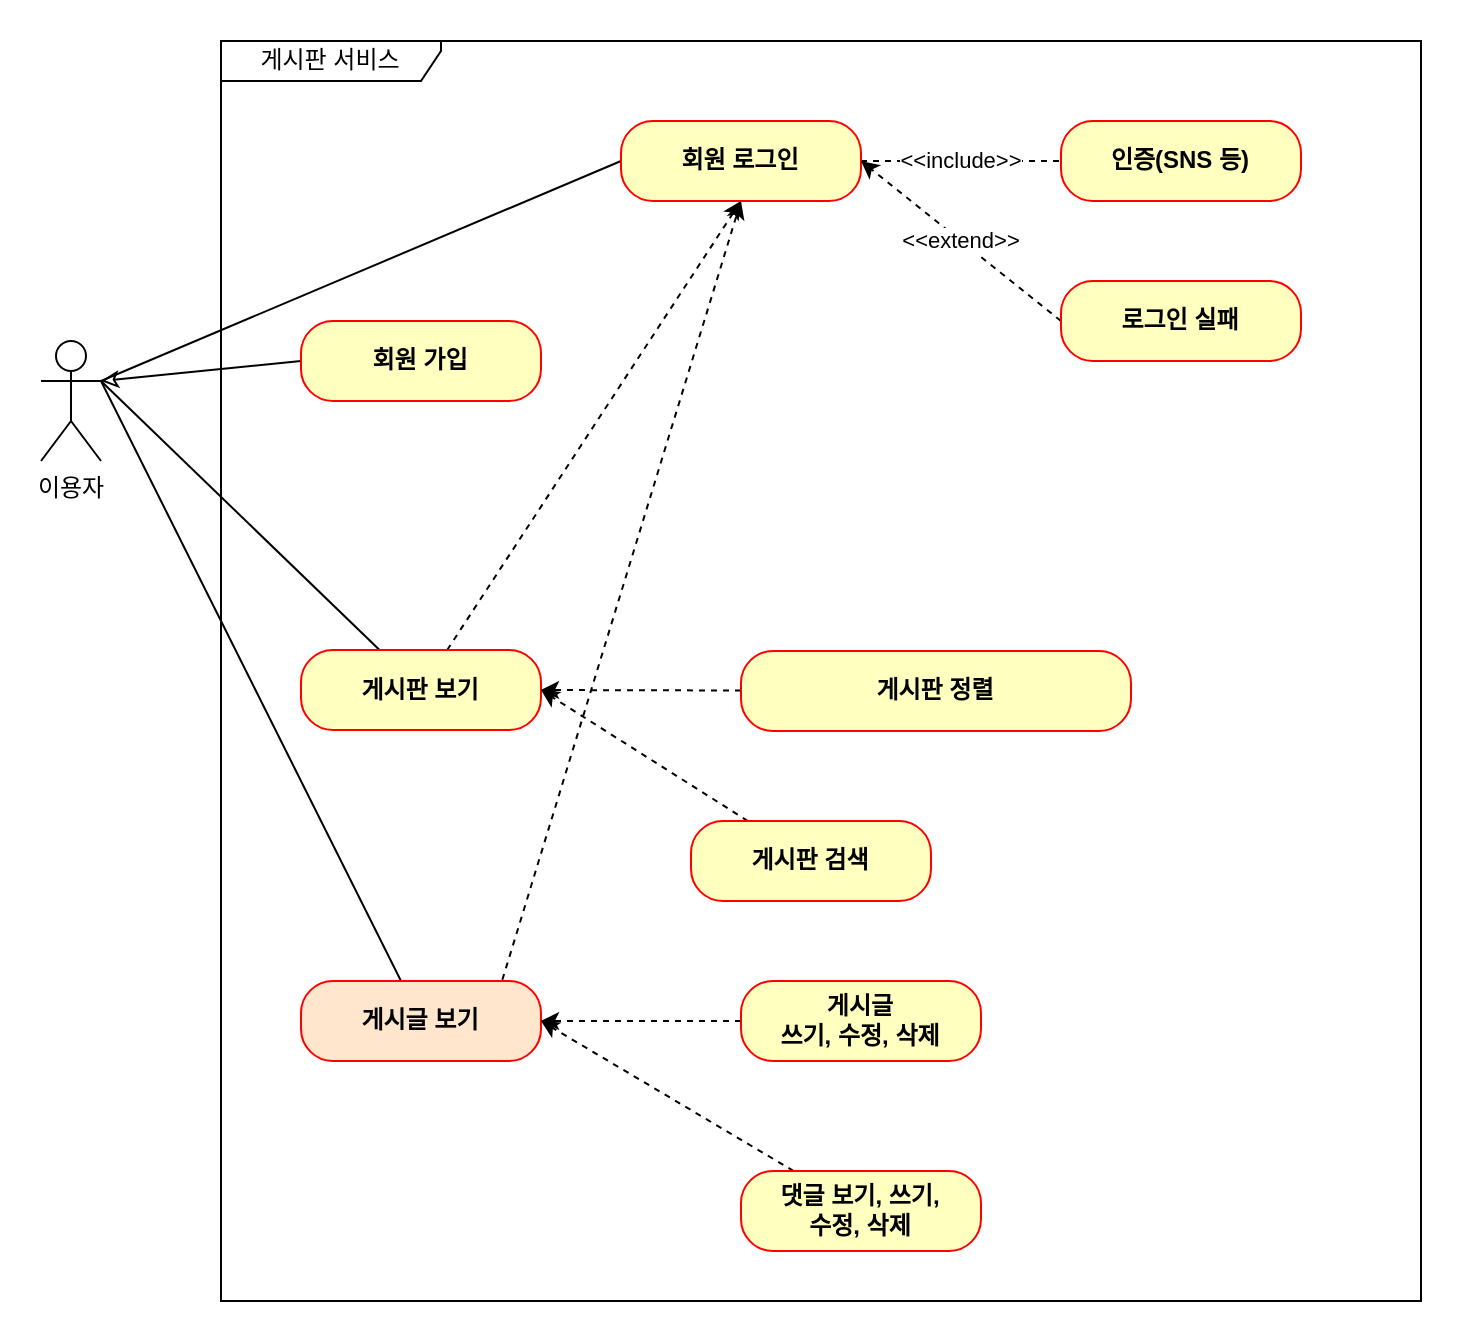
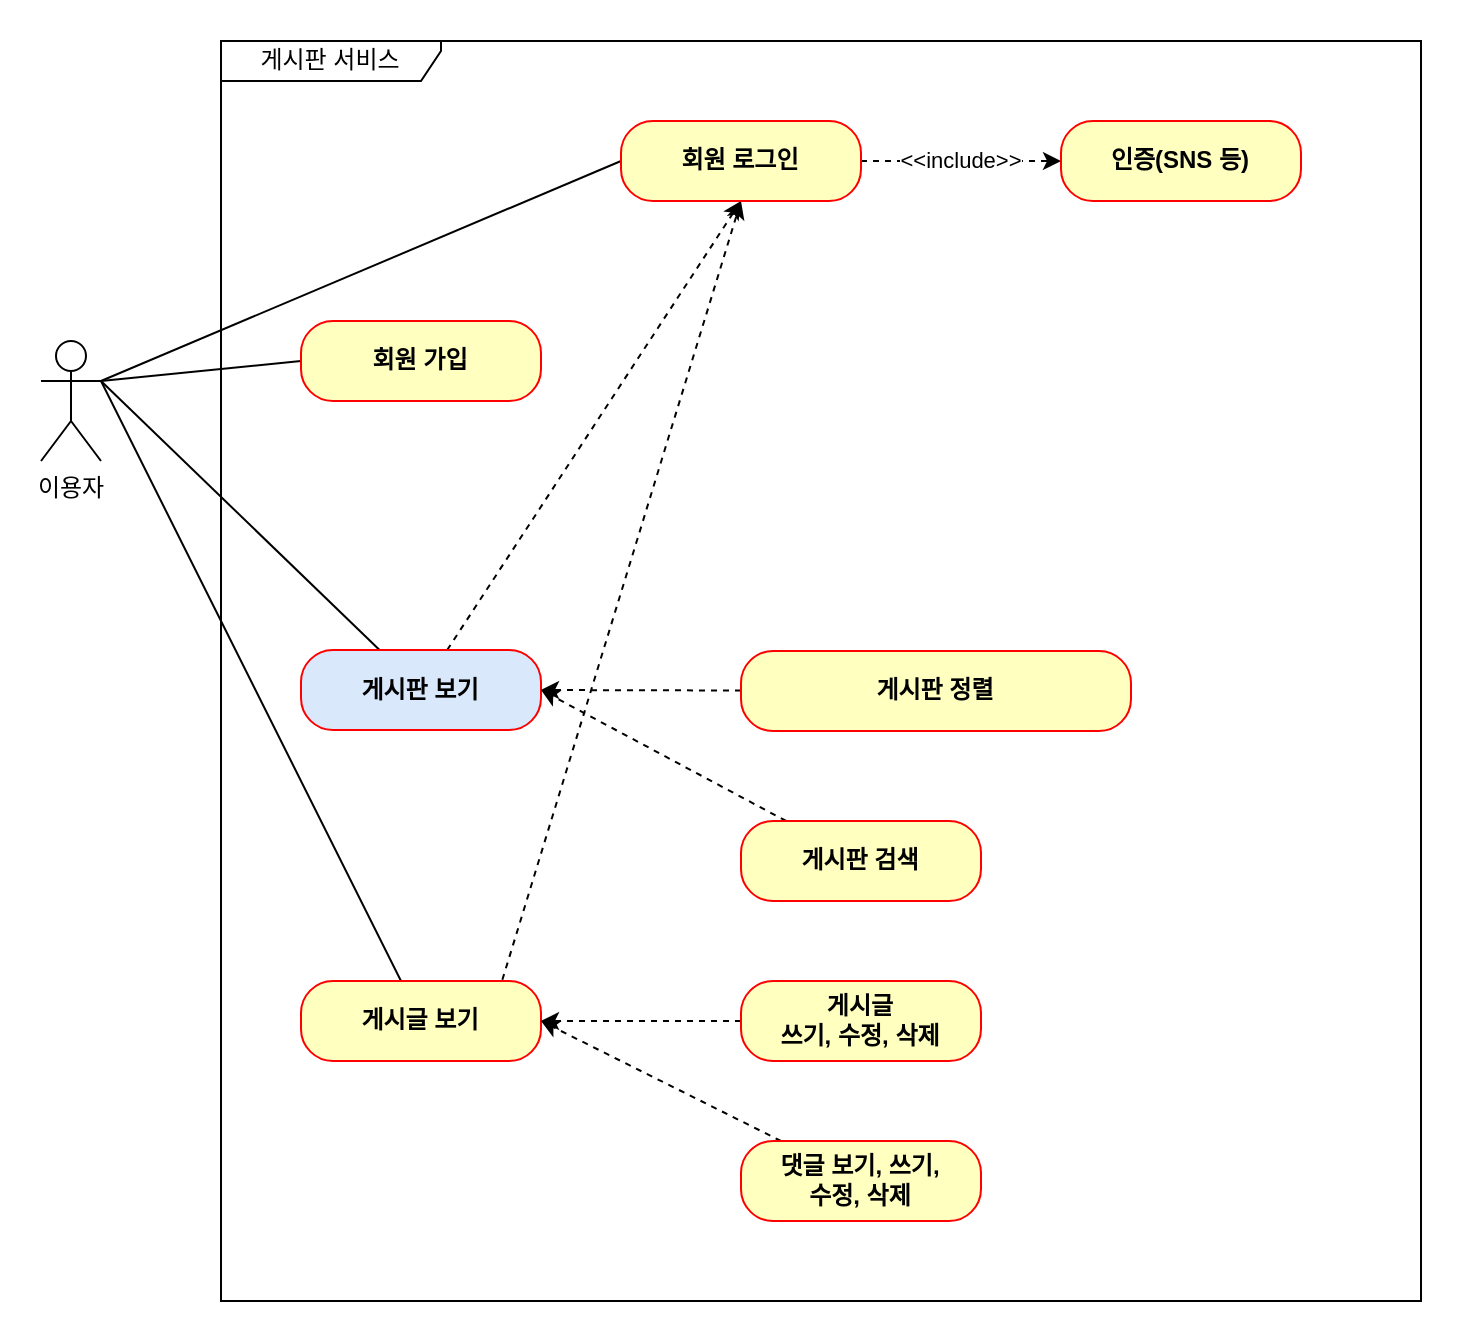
edge "회원 로그인" -- "인증(SNS 등)": arrowhead none -> classic
edge "로그인 실패" -> "회원 로그인": removed, label "<<extend>>"
node "로그인 실패": removed
edge "회원 가입" -> "이용자": arrowhead classic -> none
node "게시판 보기": fillcolor #ffffc0 -> #dae8fc
node "게시판 검색": moved (811, 861) -> (861, 861)
node "게시글 보기": fillcolor #ffe6cc -> #ffffc0
node "댓글 보기, 쓰기, 수정, 삭제": moved (861, 1211) -> (861, 1181)
